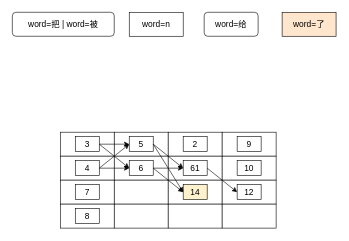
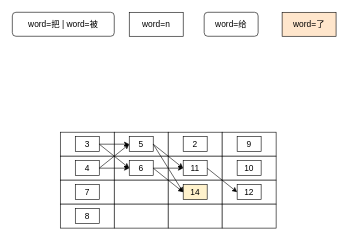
node "61": label "61" -> "11"
